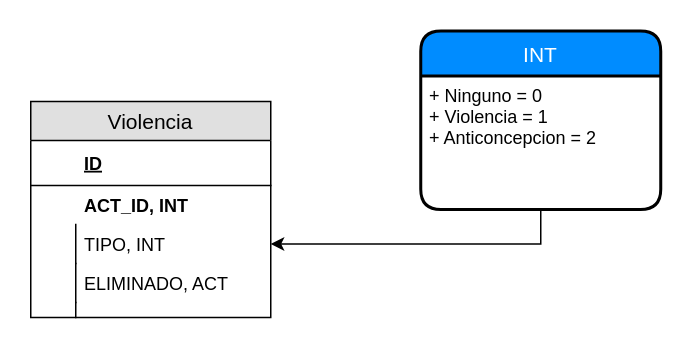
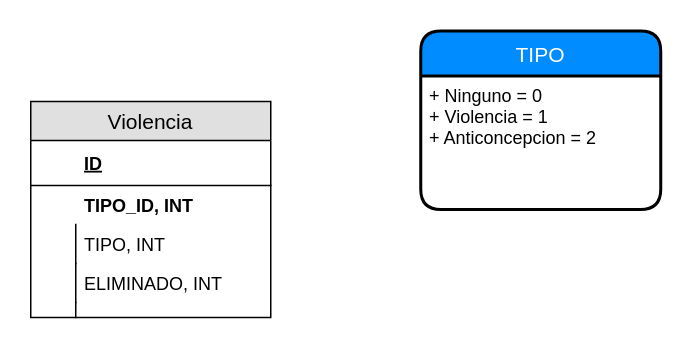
node "INT": label "INT" -> "TIPO"
node "ACT_ID, INT": label "ACT_ID, INT" -> "TIPO_ID, INT"
edge "+ Ninguno = 0 + Violencia = 1 + Anticoncepcion = 2" -> "TIPO, INT": removed
node "ELIMINADO, ACT": label "ELIMINADO, ACT" -> "ELIMINADO, INT"
